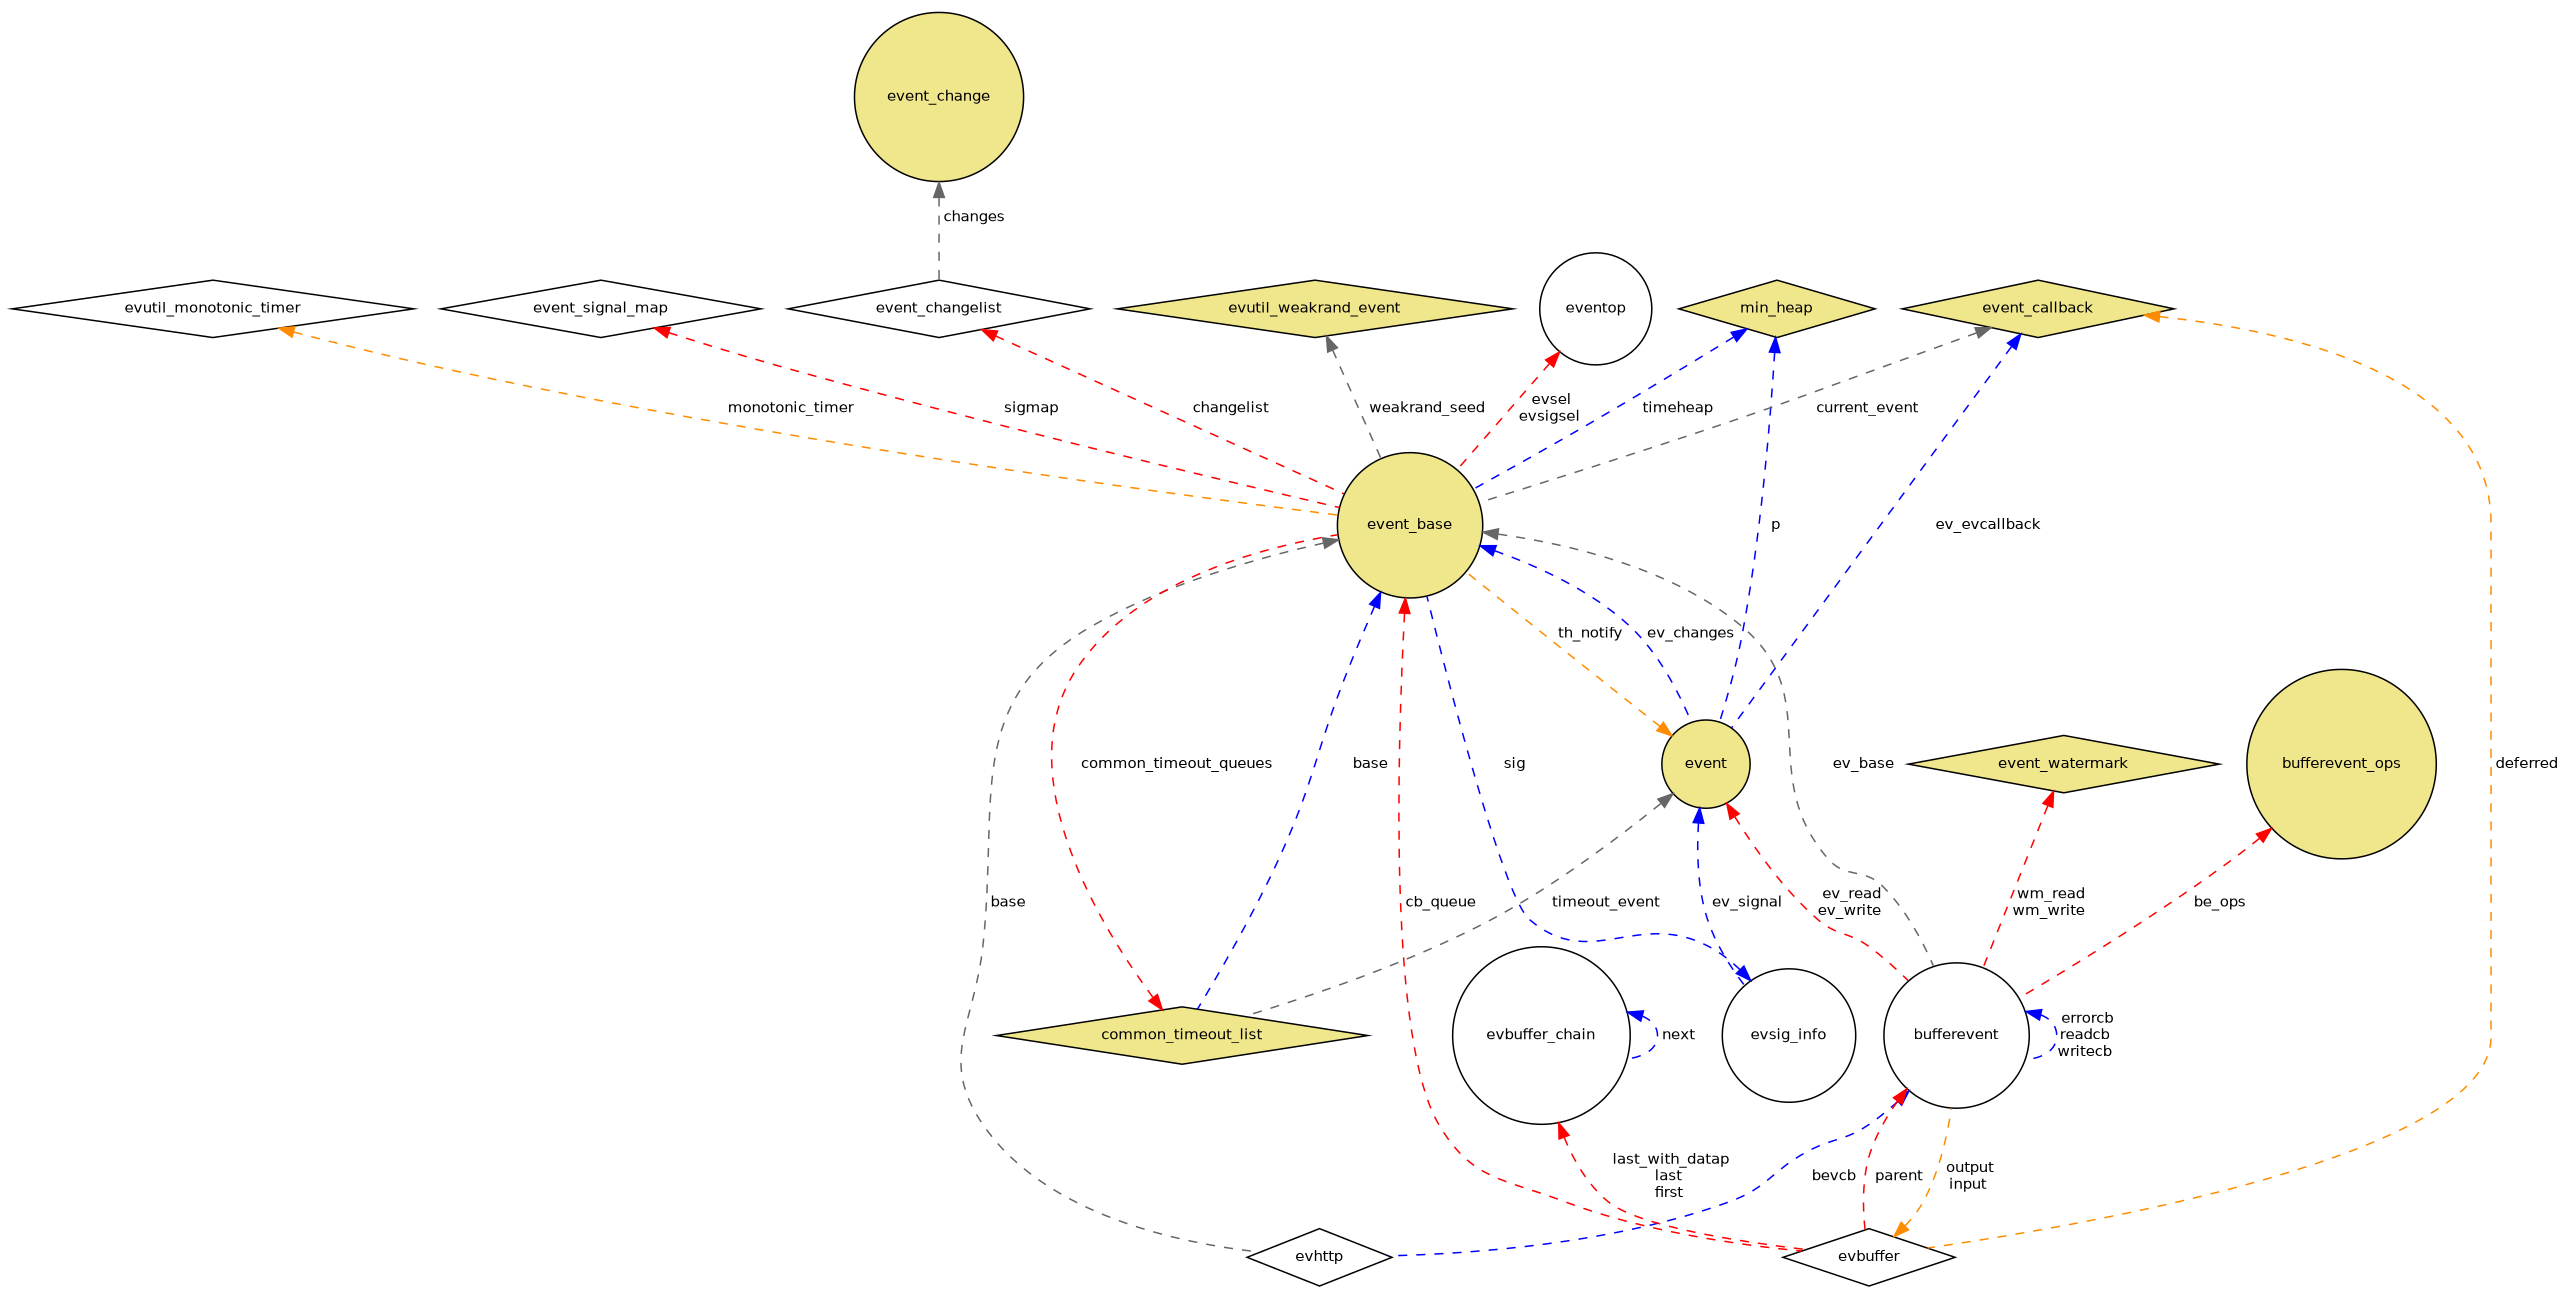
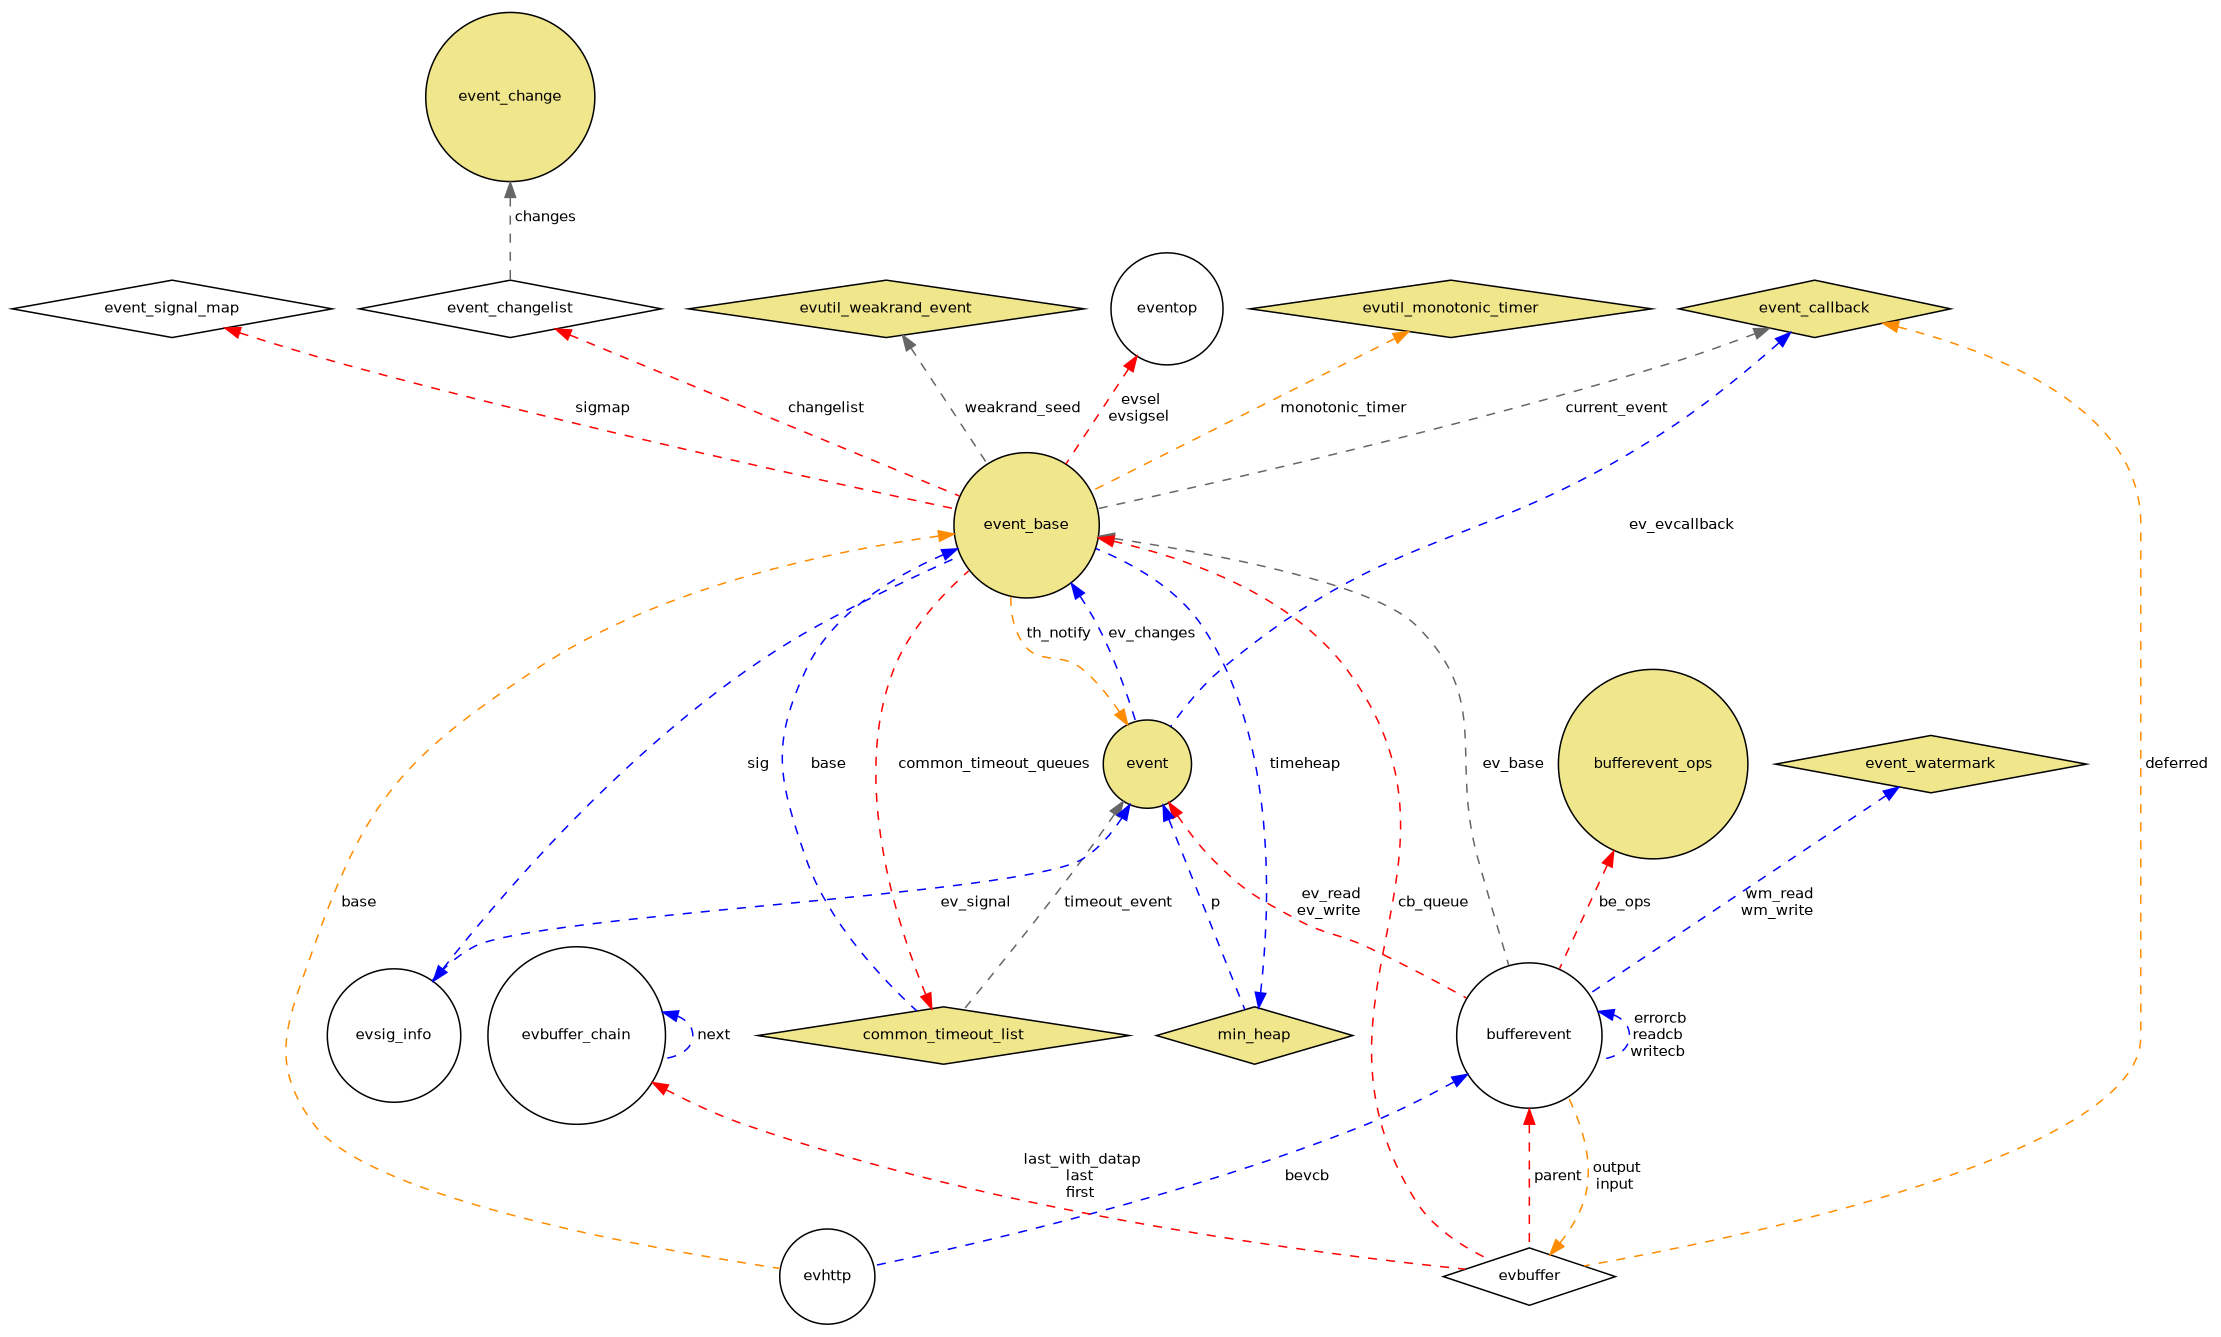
node "evutil_monotonic_timer": fillcolor white -> khaki
edge "event" -> "min_heap": reversed
edge "bufferevent" -> "event_watermark": color red -> blue
edge "evhttp" -> "event_base": color gray40 -> darkorange
node "evhttp": shape diamond -> circle
